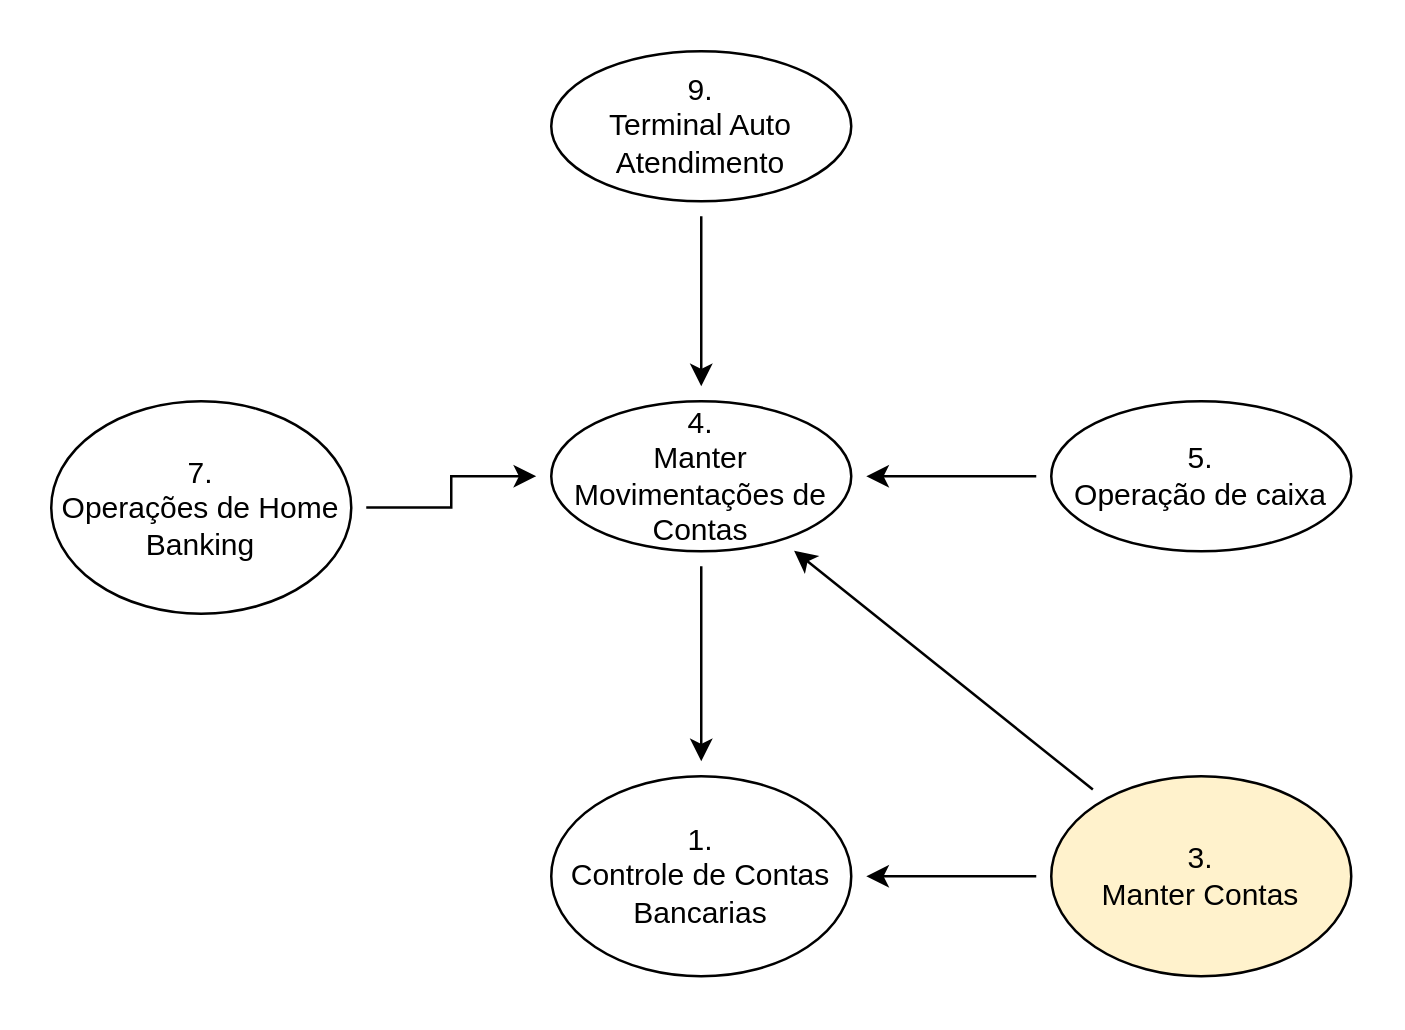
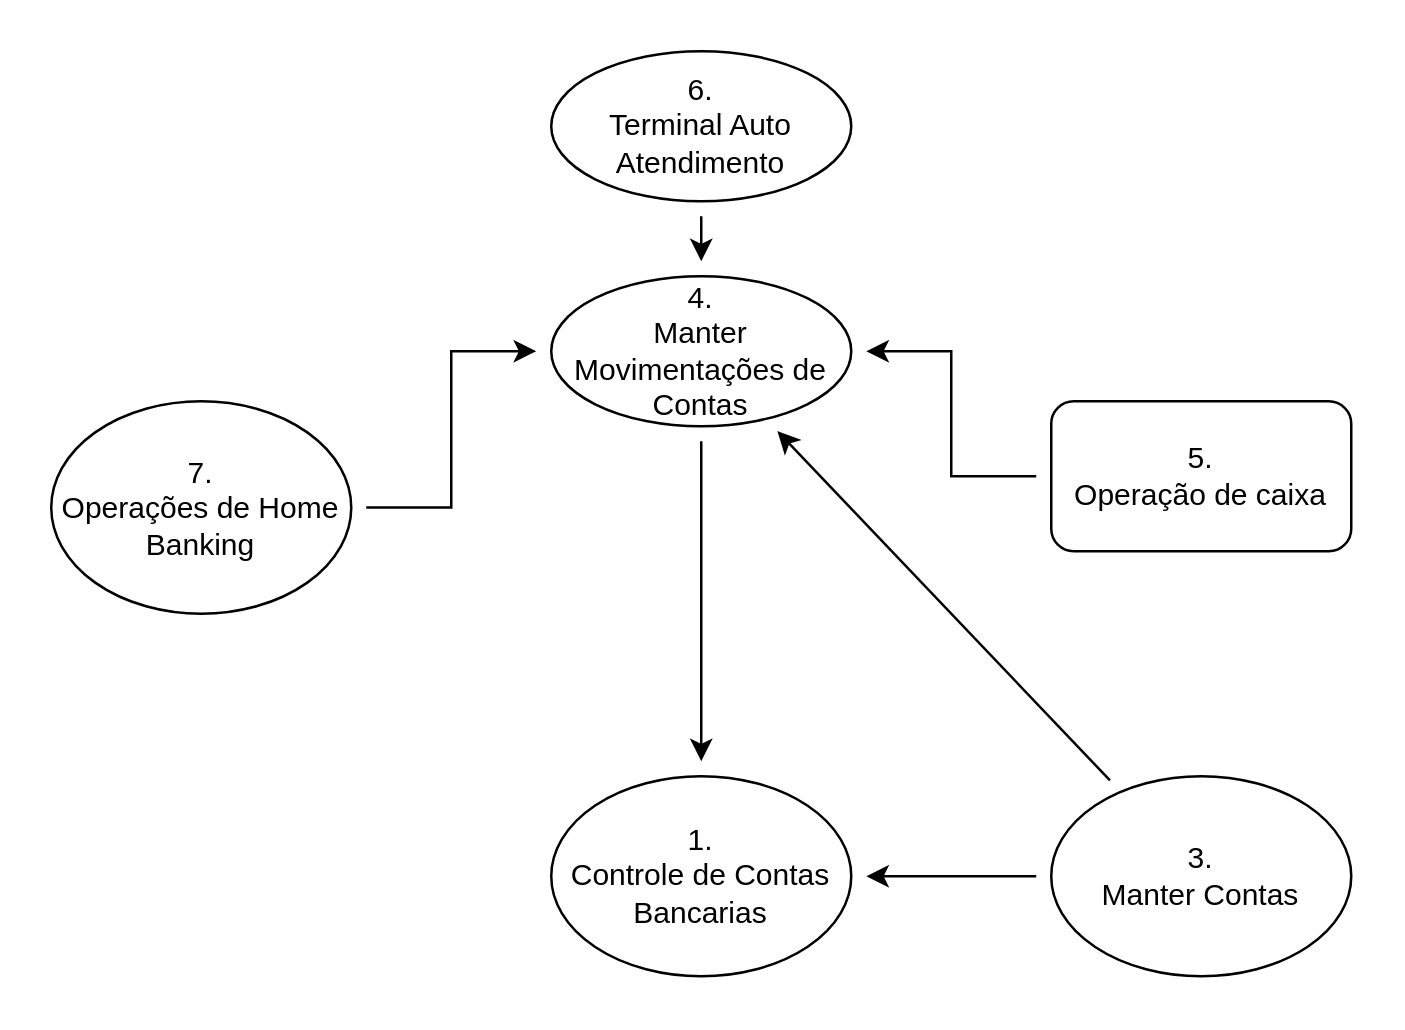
node "9. Terminal Auto Atendimento": label "9. Terminal Auto Atendimento" -> "6. Terminal Auto Atendimento"
node "4. Manter Movimentações de Contas": moved (701, 476) -> (701, 351)
node "5. Operação de caixa": shape ellipse -> rounded rectangle
node "3. Manter Contas": fillcolor #fff2cc -> #ffffff
